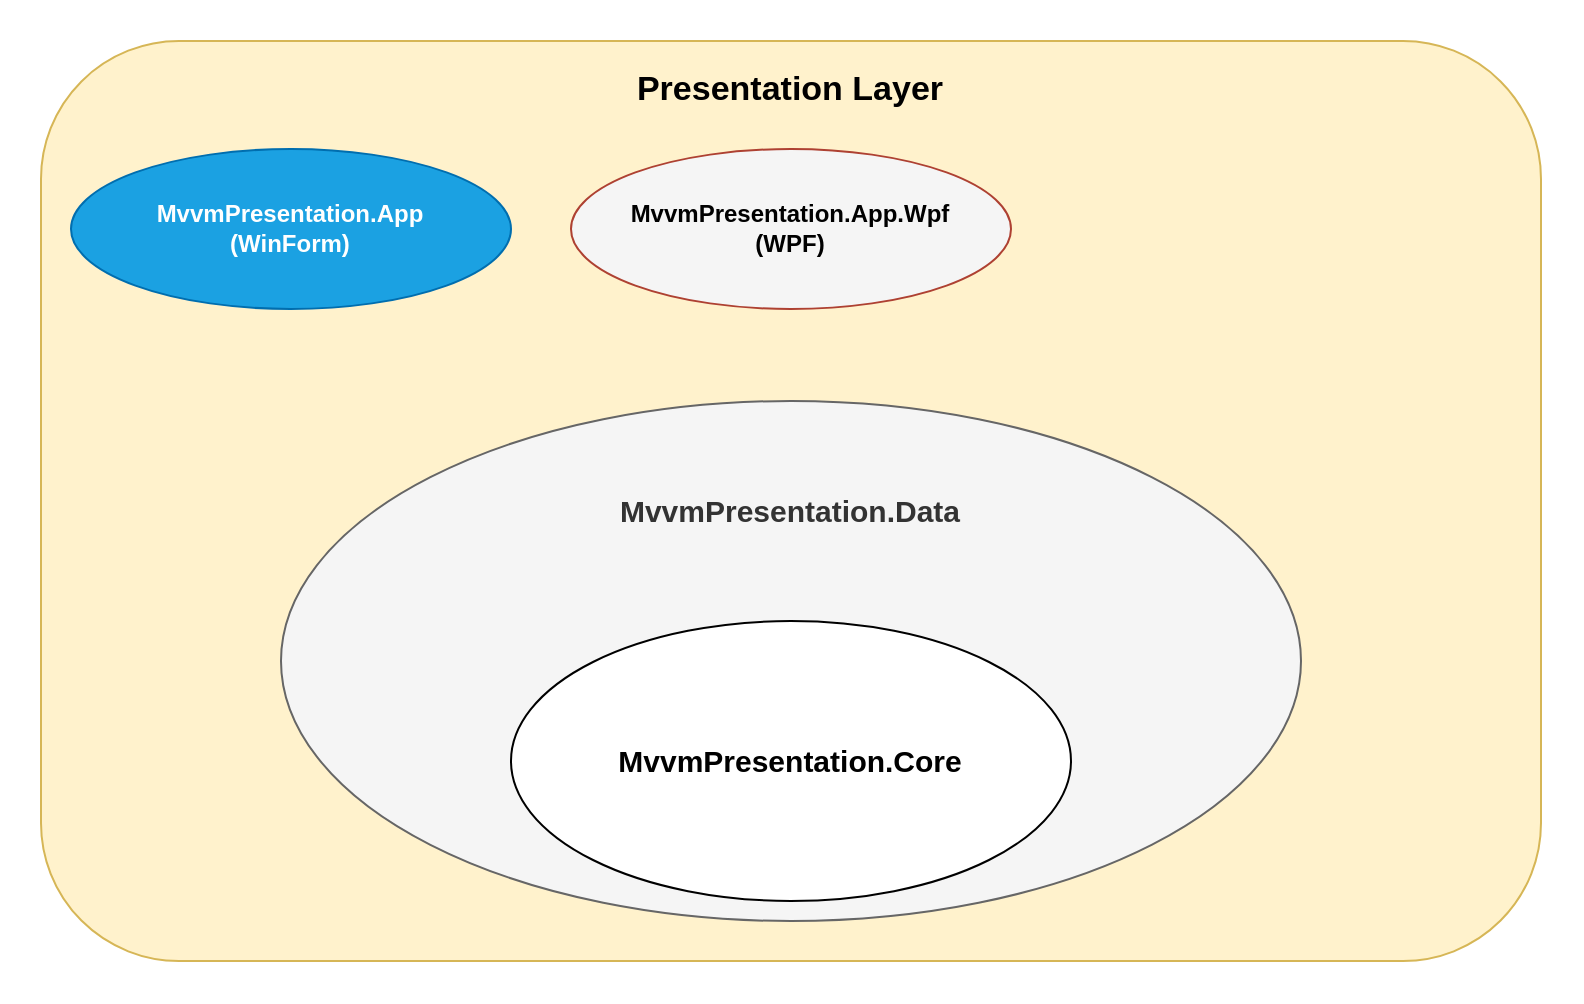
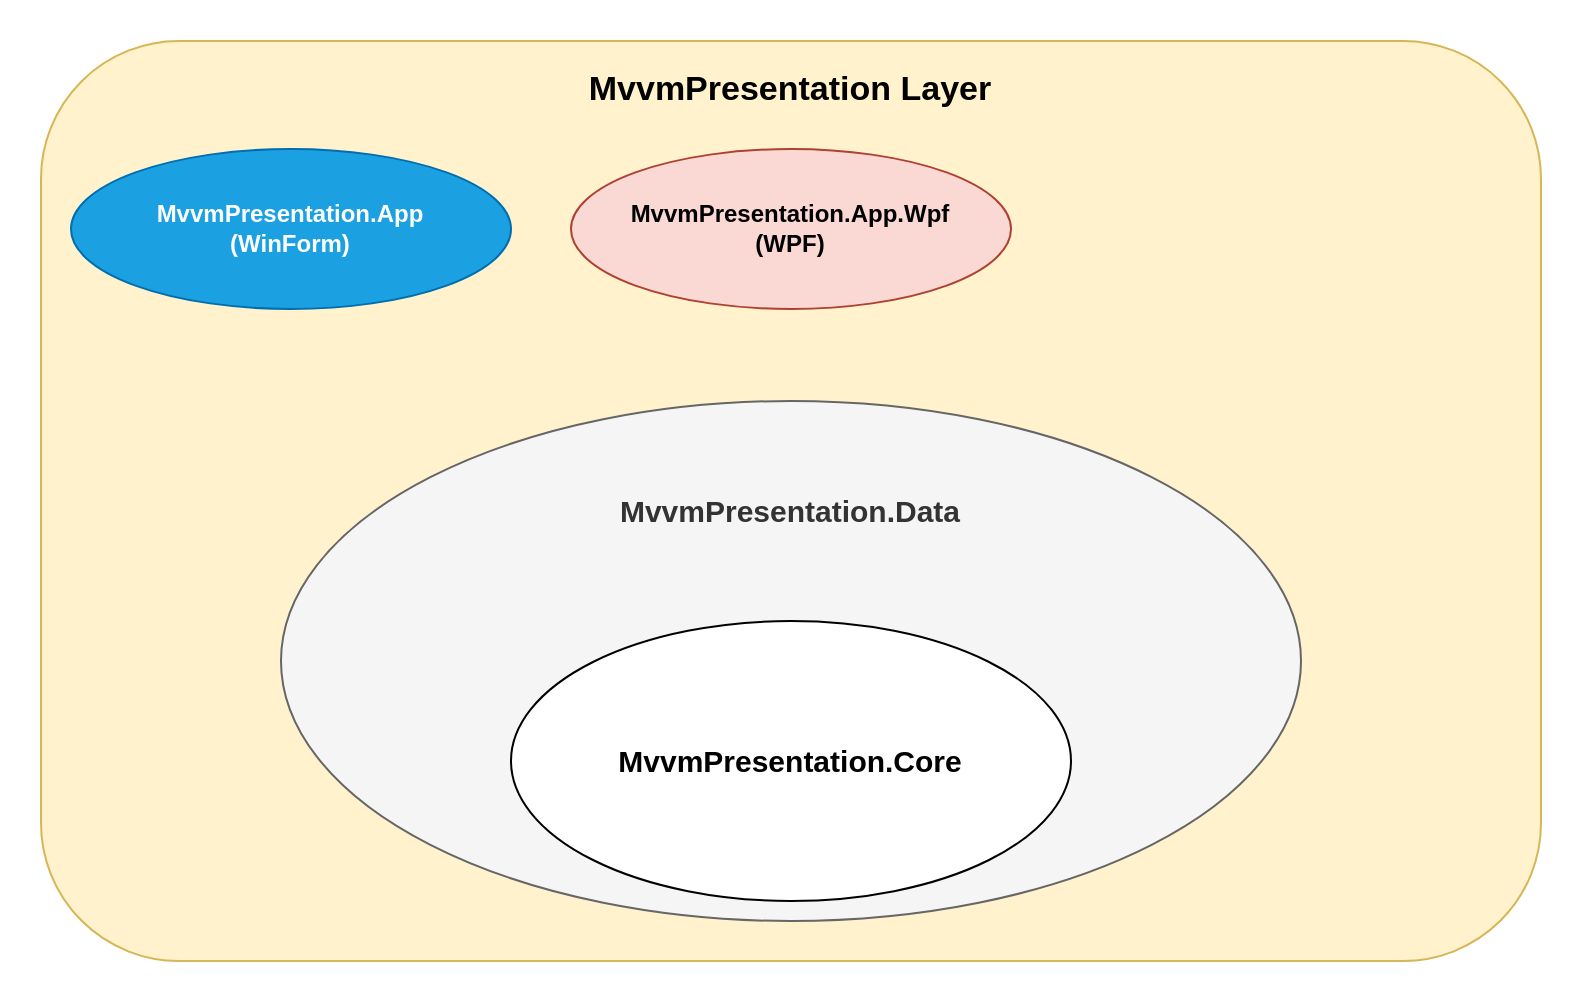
node "Presentation Layer": label "Presentation Layer" -> "MvvmPresentation Layer"
node "MvvmPresentation.App.Wpf (WPF)": fillcolor #f5f5f5 -> #fad9d5
